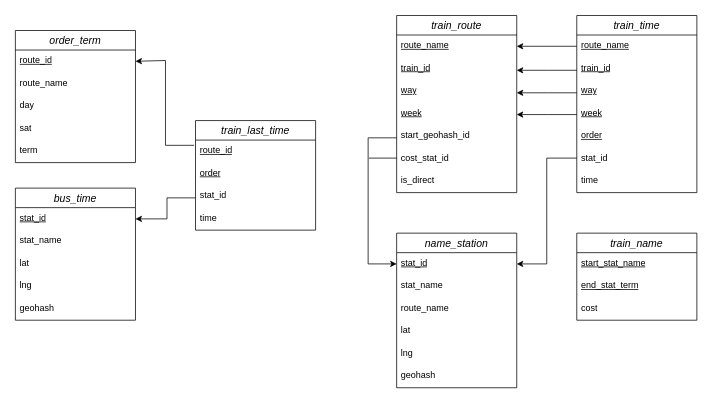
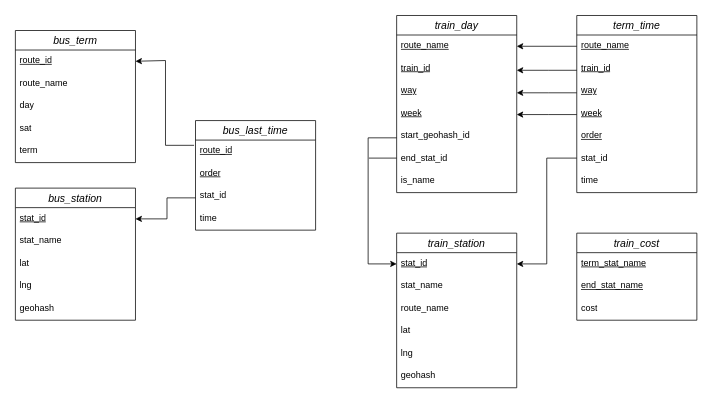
node "train_route": label "train_route" -> "train_day"
node "train_time": label "train_time" -> "term_time"
node "order_term": label "order_term" -> "bus_term"
node "train_last_time": label "train_last_time" -> "bus_last_time"
node "cost_stat_id": label "cost_stat_id" -> "end_stat_id"
node "is_direct": label "is_direct" -> "is_name"
node "bus_time": label "bus_time" -> "bus_station"
node "name_station": label "name_station" -> "train_station"
node "train_name": label "train_name" -> "train_cost"
node "start_stat_name": label "start_stat_name" -> "term_stat_name"
node "end_stat_term": label "end_stat_term" -> "end_stat_name"
